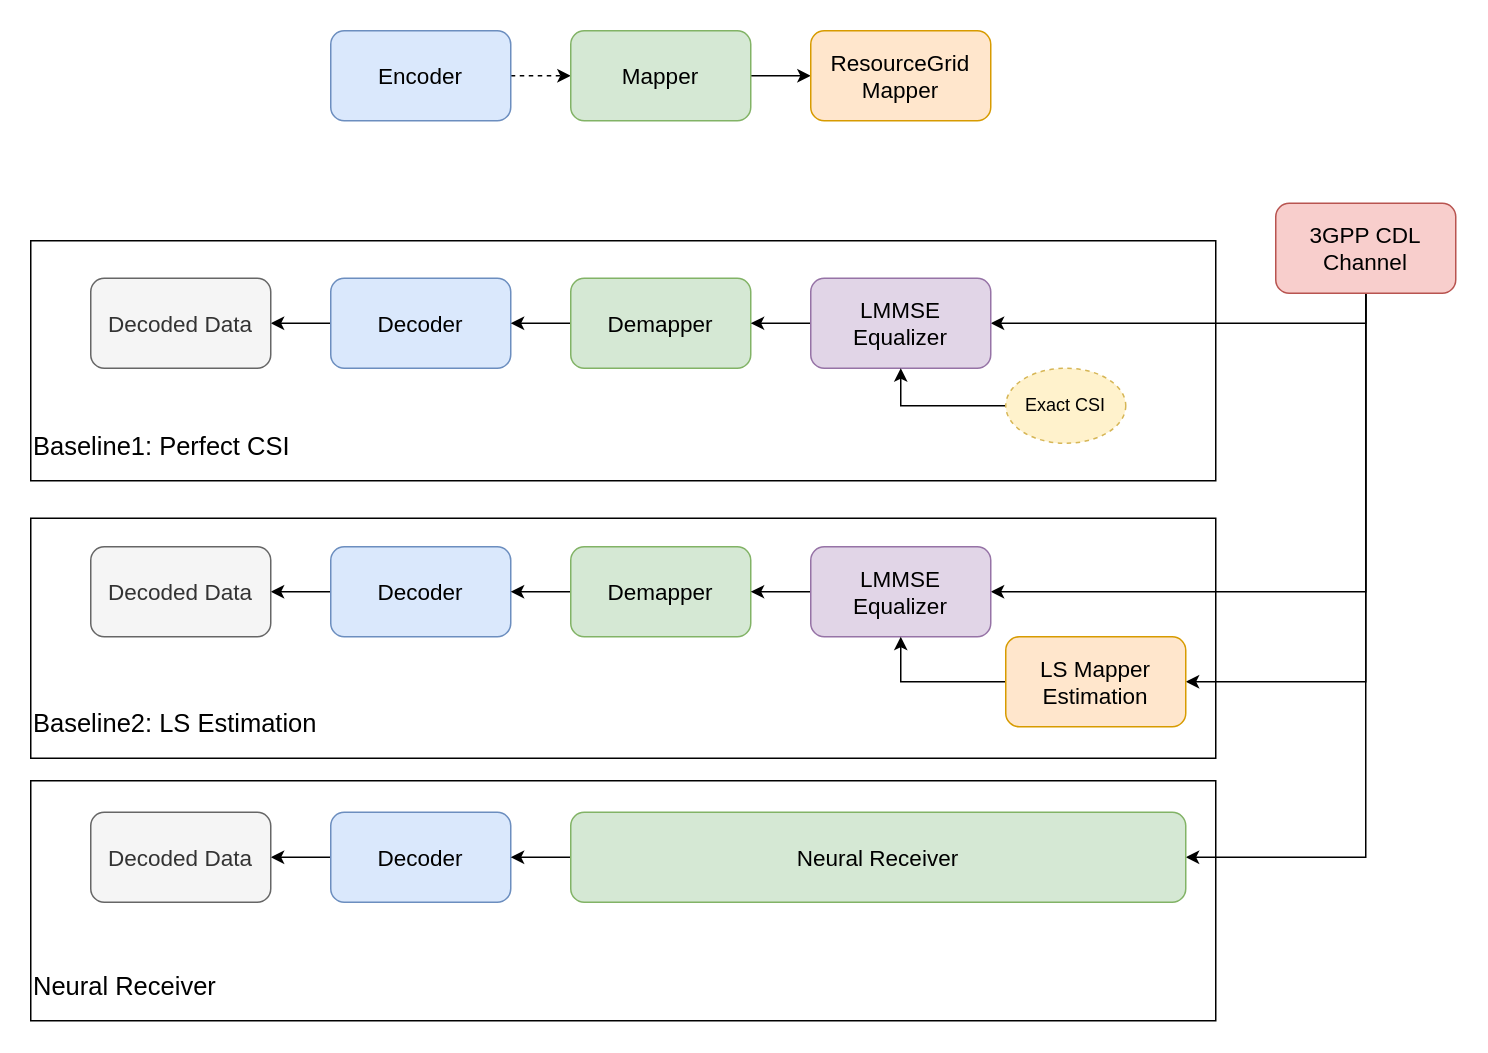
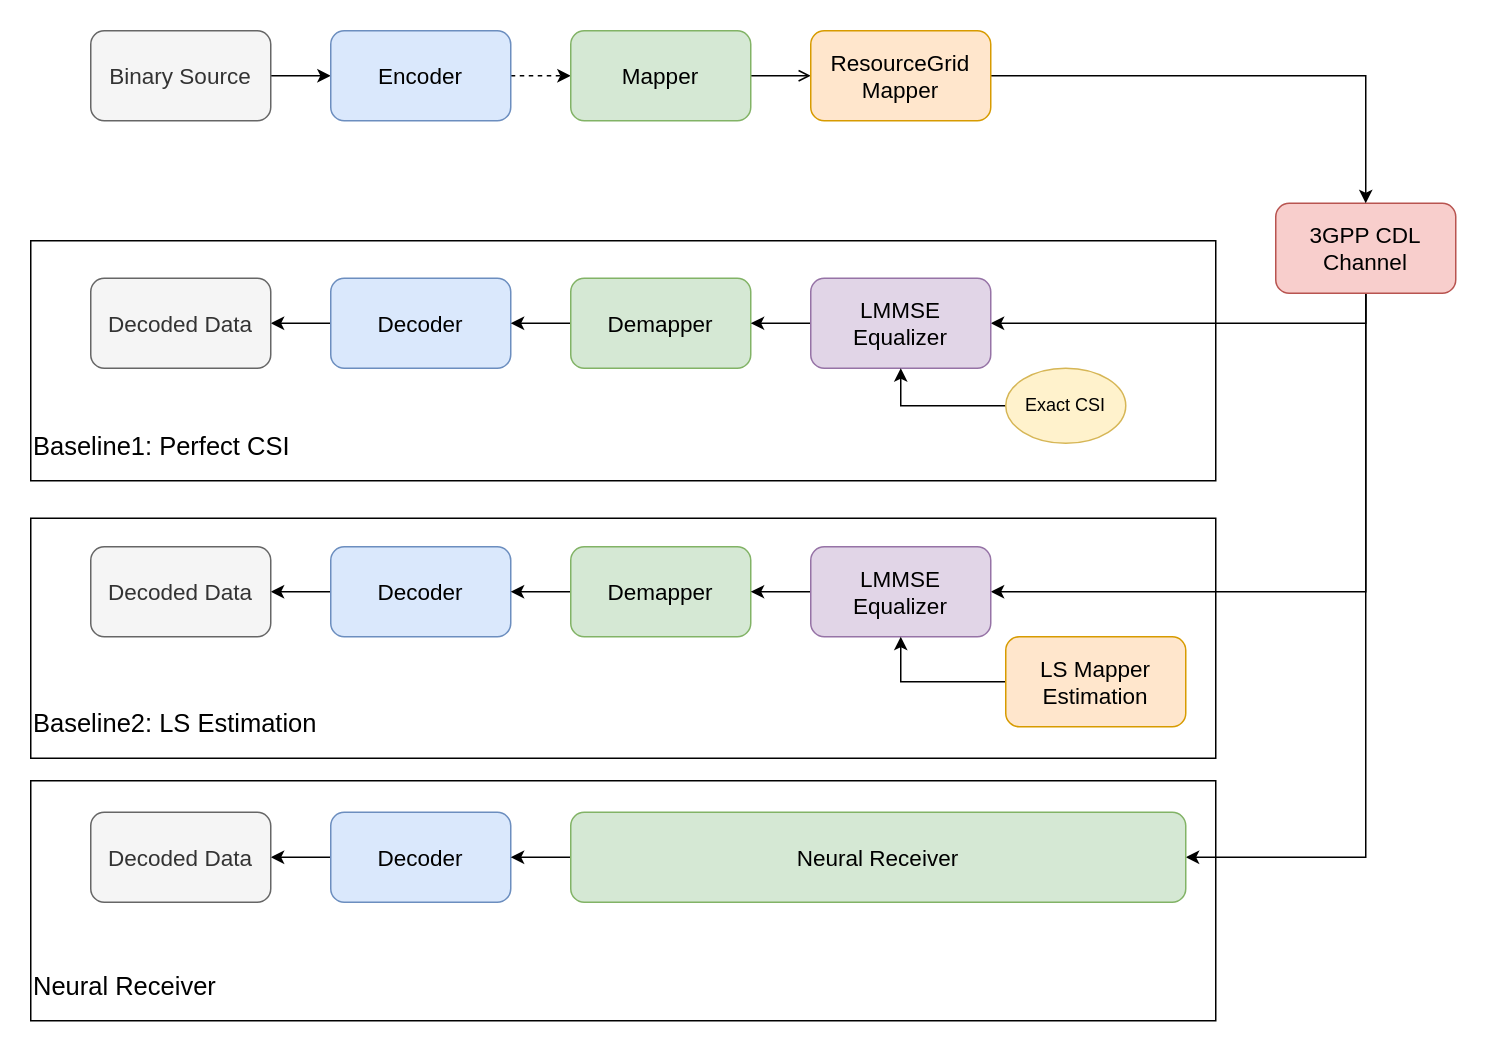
node "Binary Source": added
edge "Binary Source" -> "Encoder": added
edge "Mapper" -> "ResourceGrid Mapper": arrowhead classic -> open
edge "ResourceGrid Mapper" -> "3GPP CDL Channel": added
node "Exact CSI": style dashed -> solid
edge "3GPP CDL Channel" -> "LS Mapper Estimation": removed
